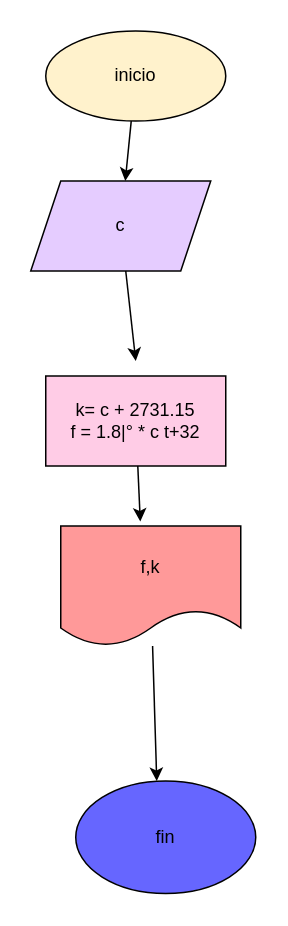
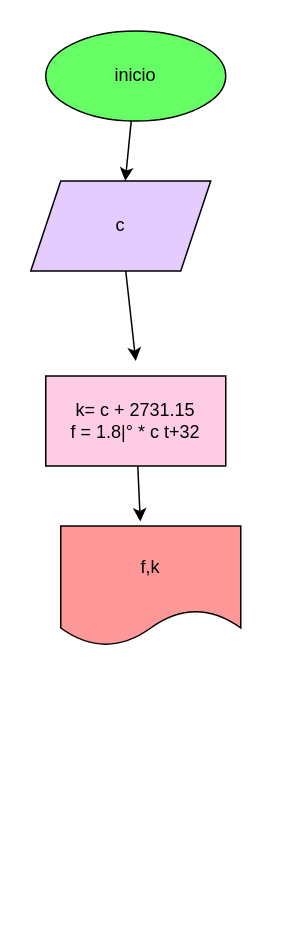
node "inicio": fillcolor #fff2cc -> #66ff66
edge "f,k" -> "fin": removed
node "fin": removed
